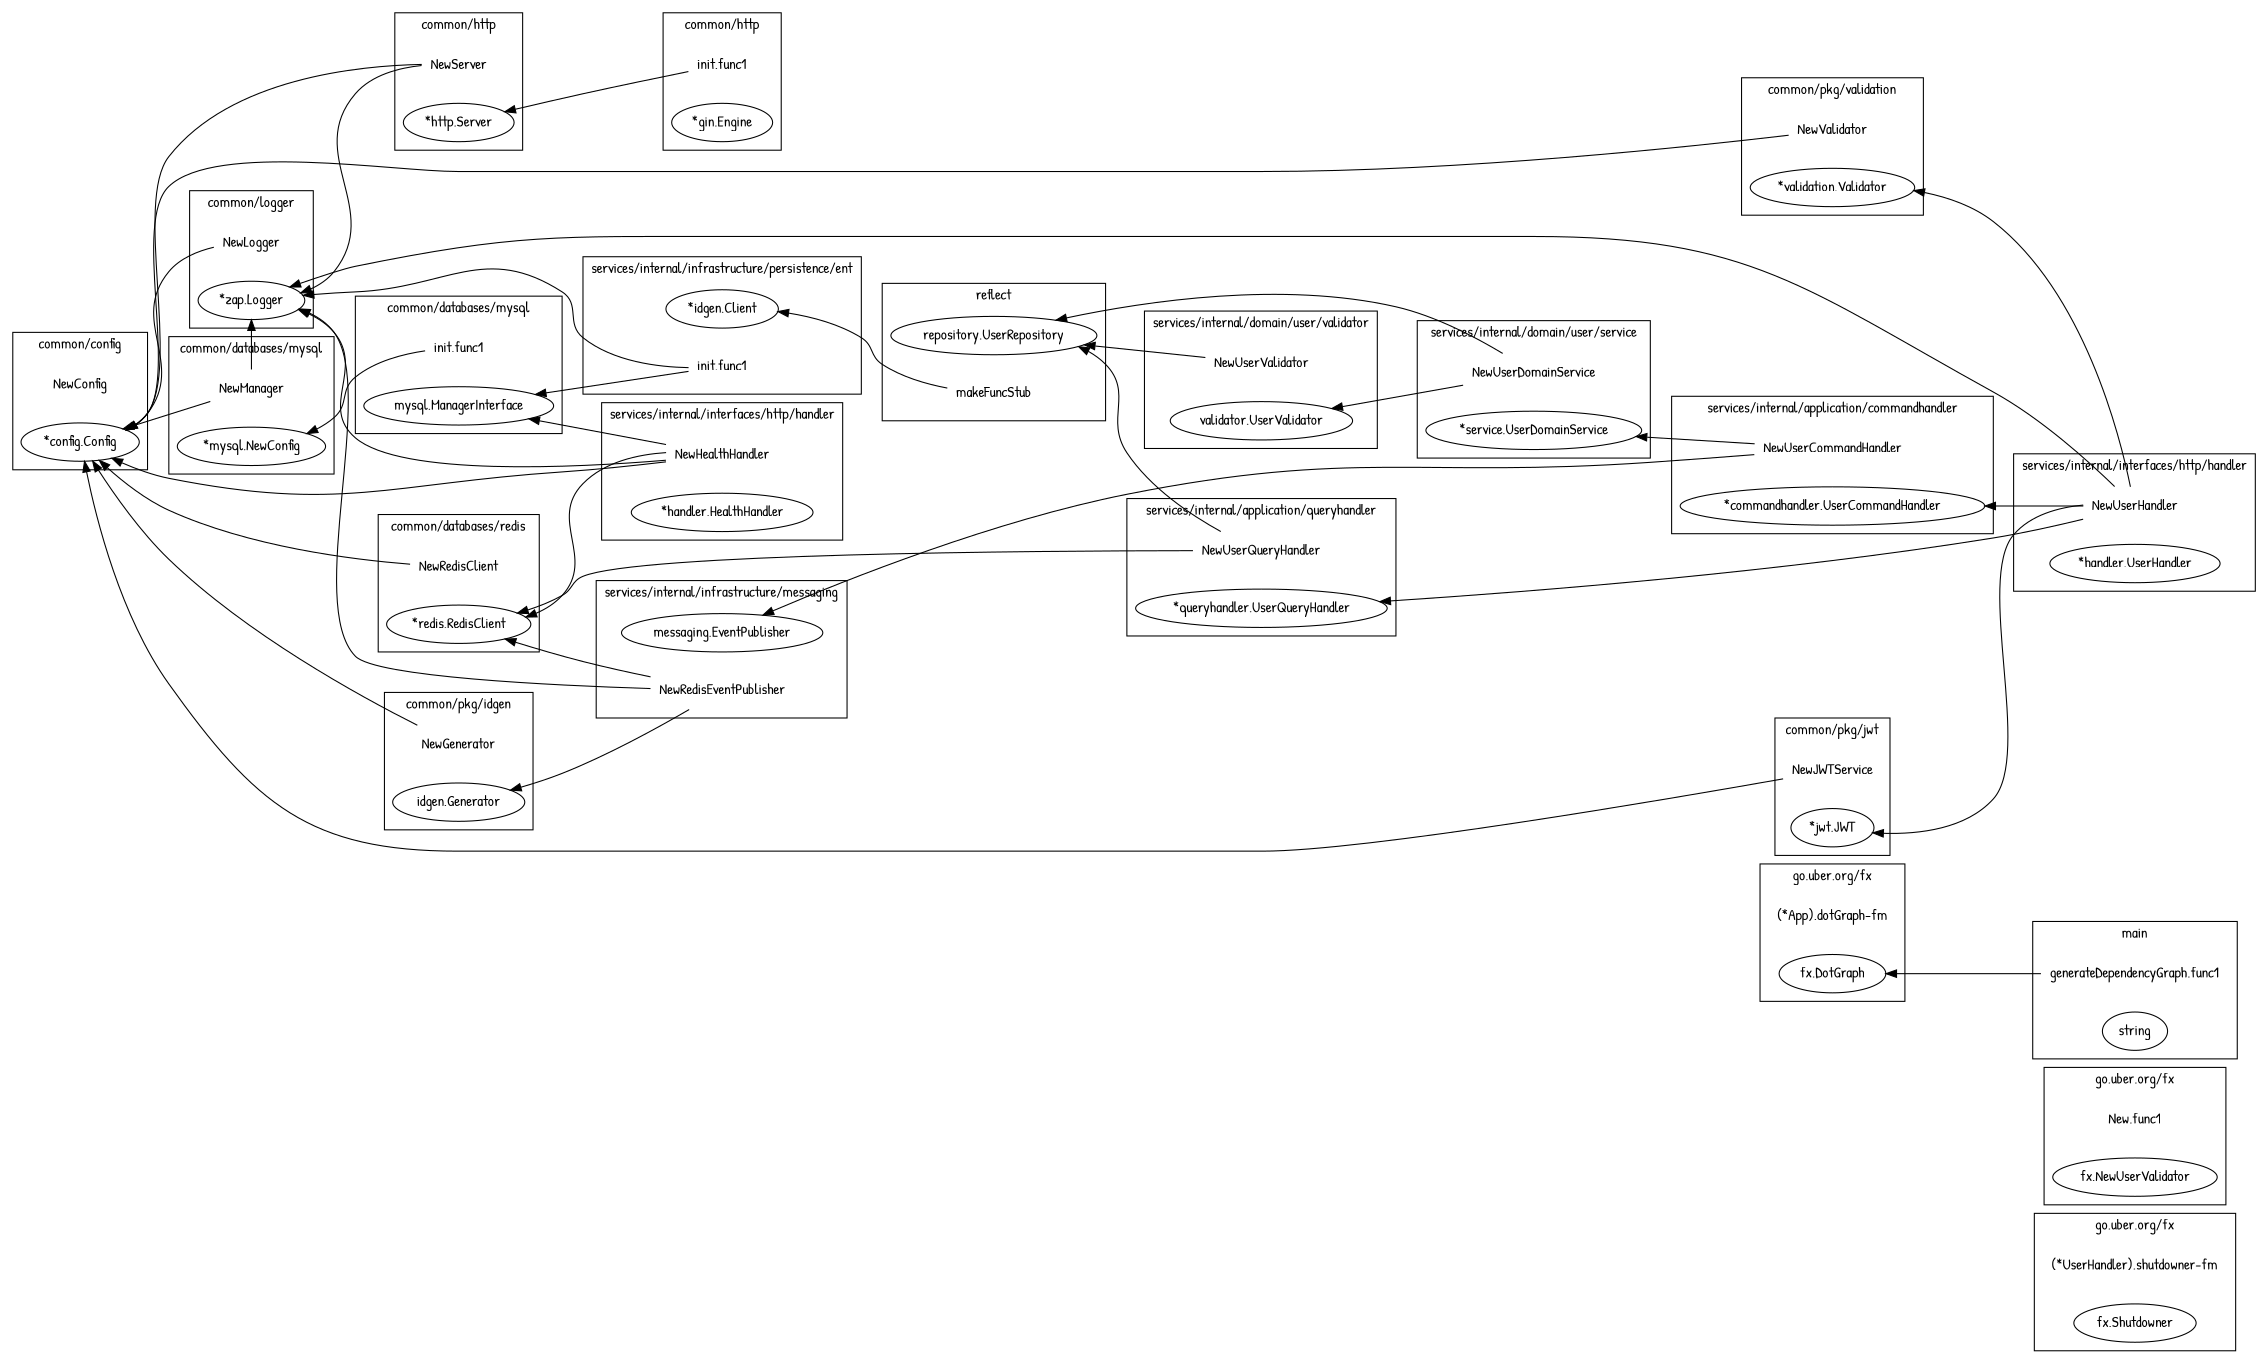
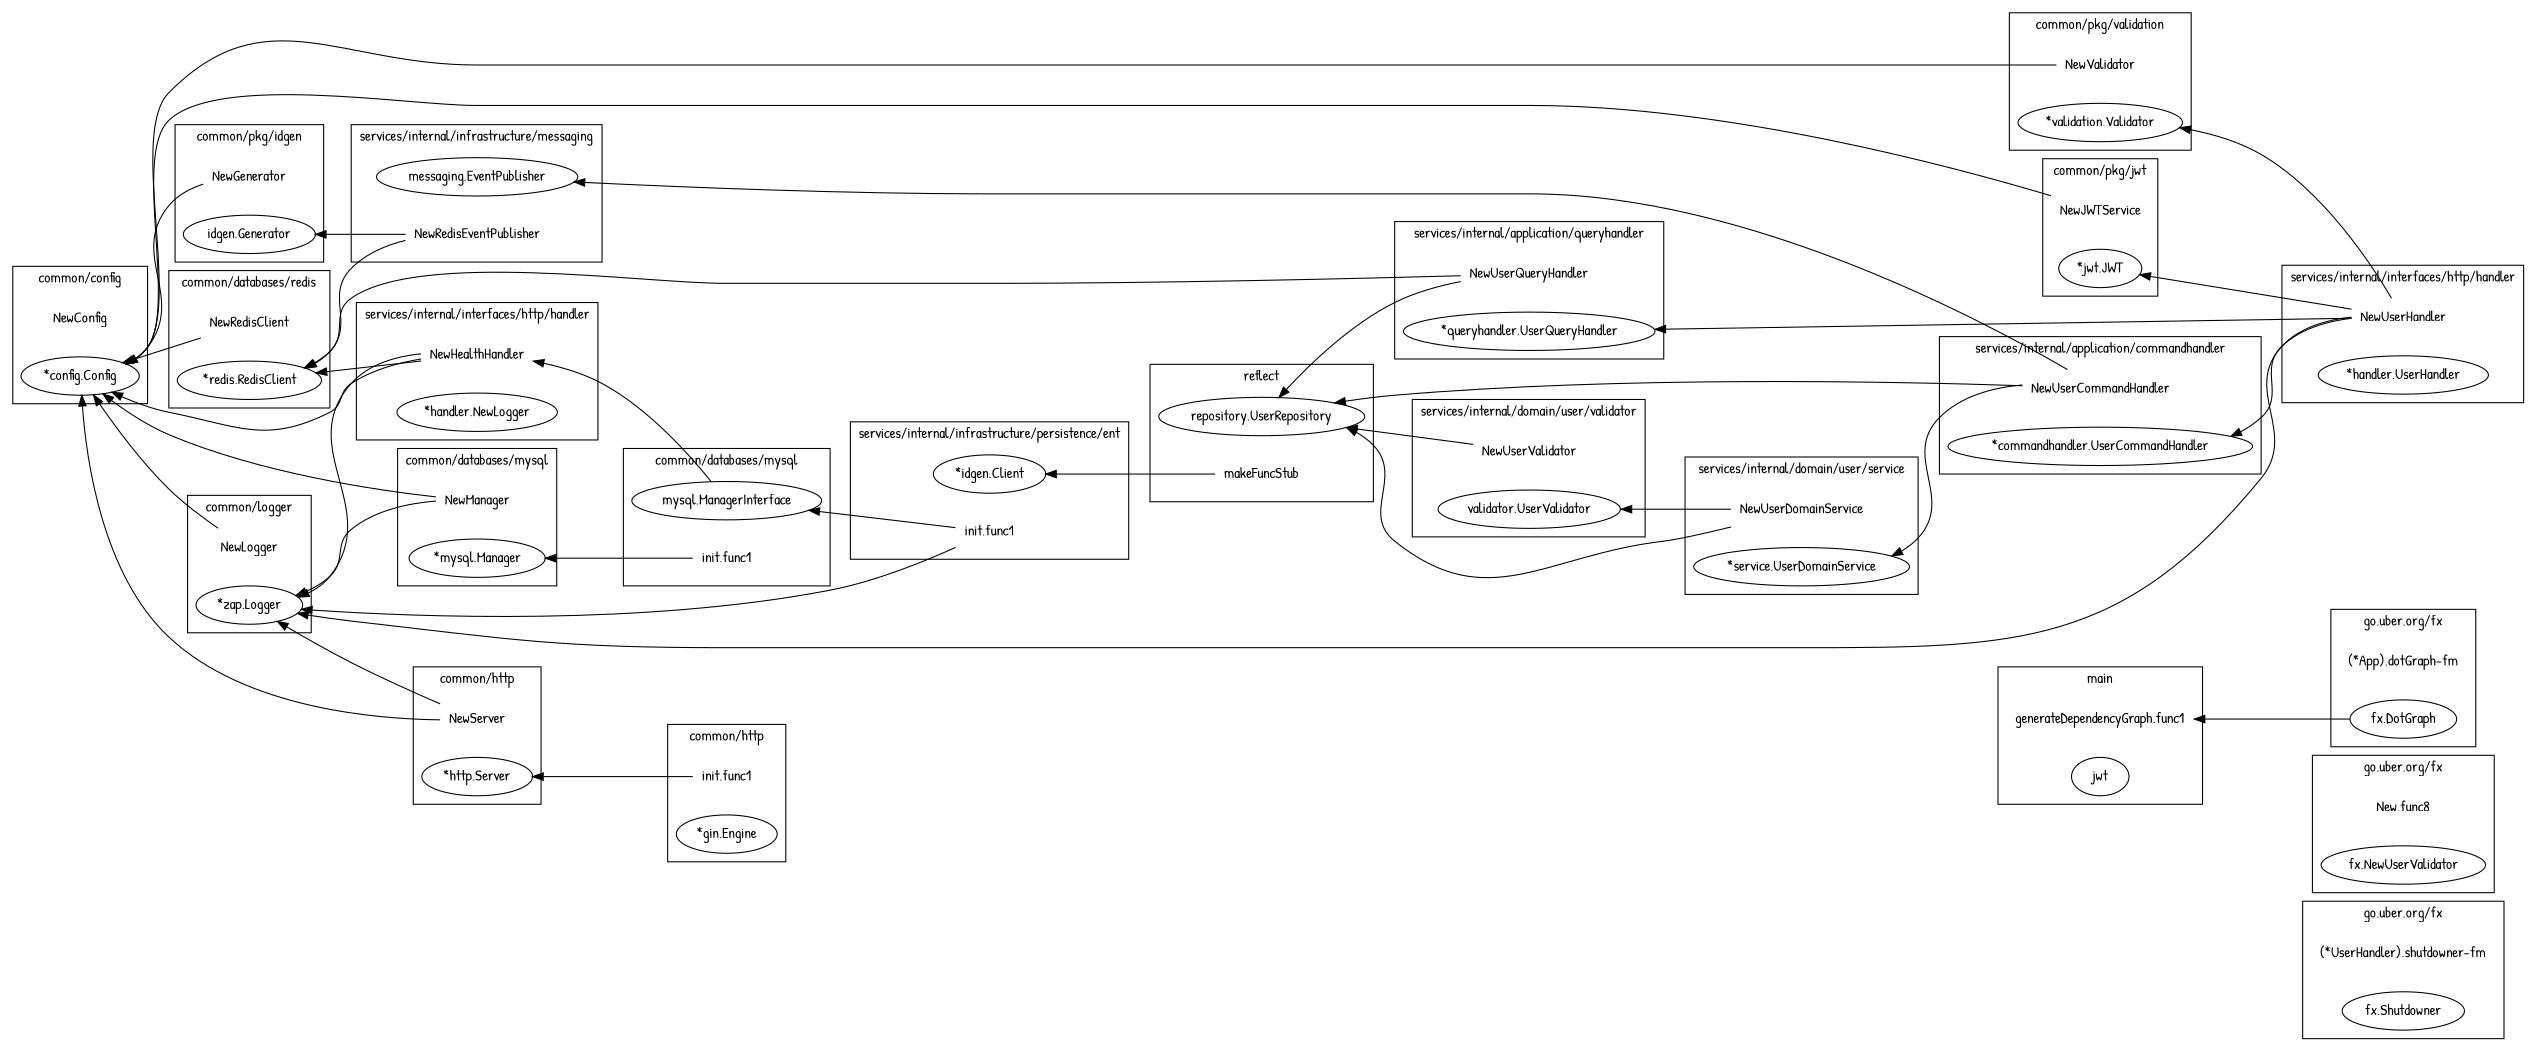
edge "NewUserCommandHandler" -> "repository.UserRepository": added
edge "NewHealthHandler" -> "mysql.ManagerInterface": reversed
node "*mysql.NewConfig": label "*mysql.NewConfig" -> "*mysql.Manager"
node "*handler.HealthHandler": label "*handler.HealthHandler" -> "*handler.NewLogger"
edge "NewRedisEventPublisher" -> "*zap.Logger": removed
edge "generateDependencyGraph.func1" -> "fx.DotGraph": reversed
node "string": label "string" -> "jwt"
node "New.func1": label "New.func1" -> "New.func8"
